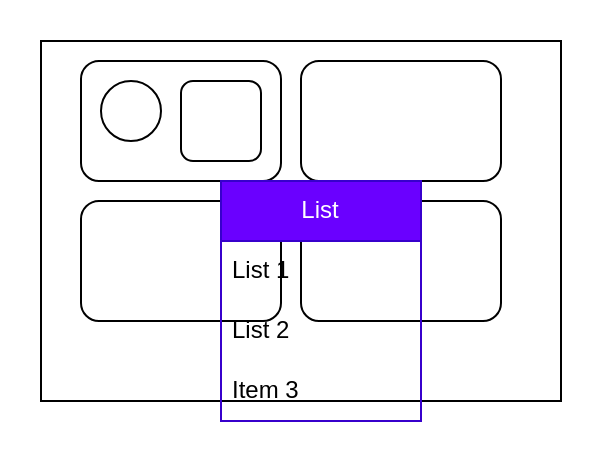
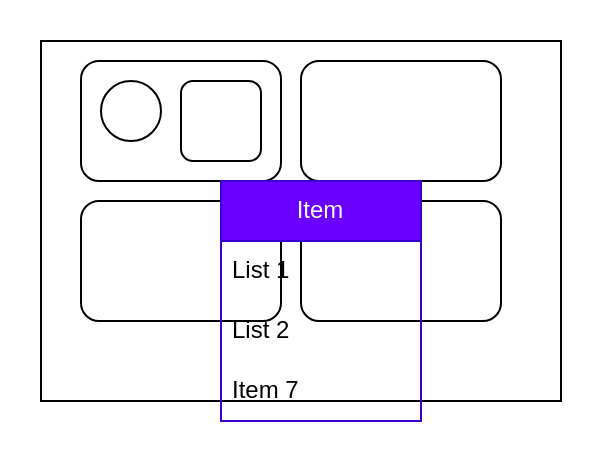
node "List": label "List" -> "Item"
node "Item 3": label "Item 3" -> "Item 7"
